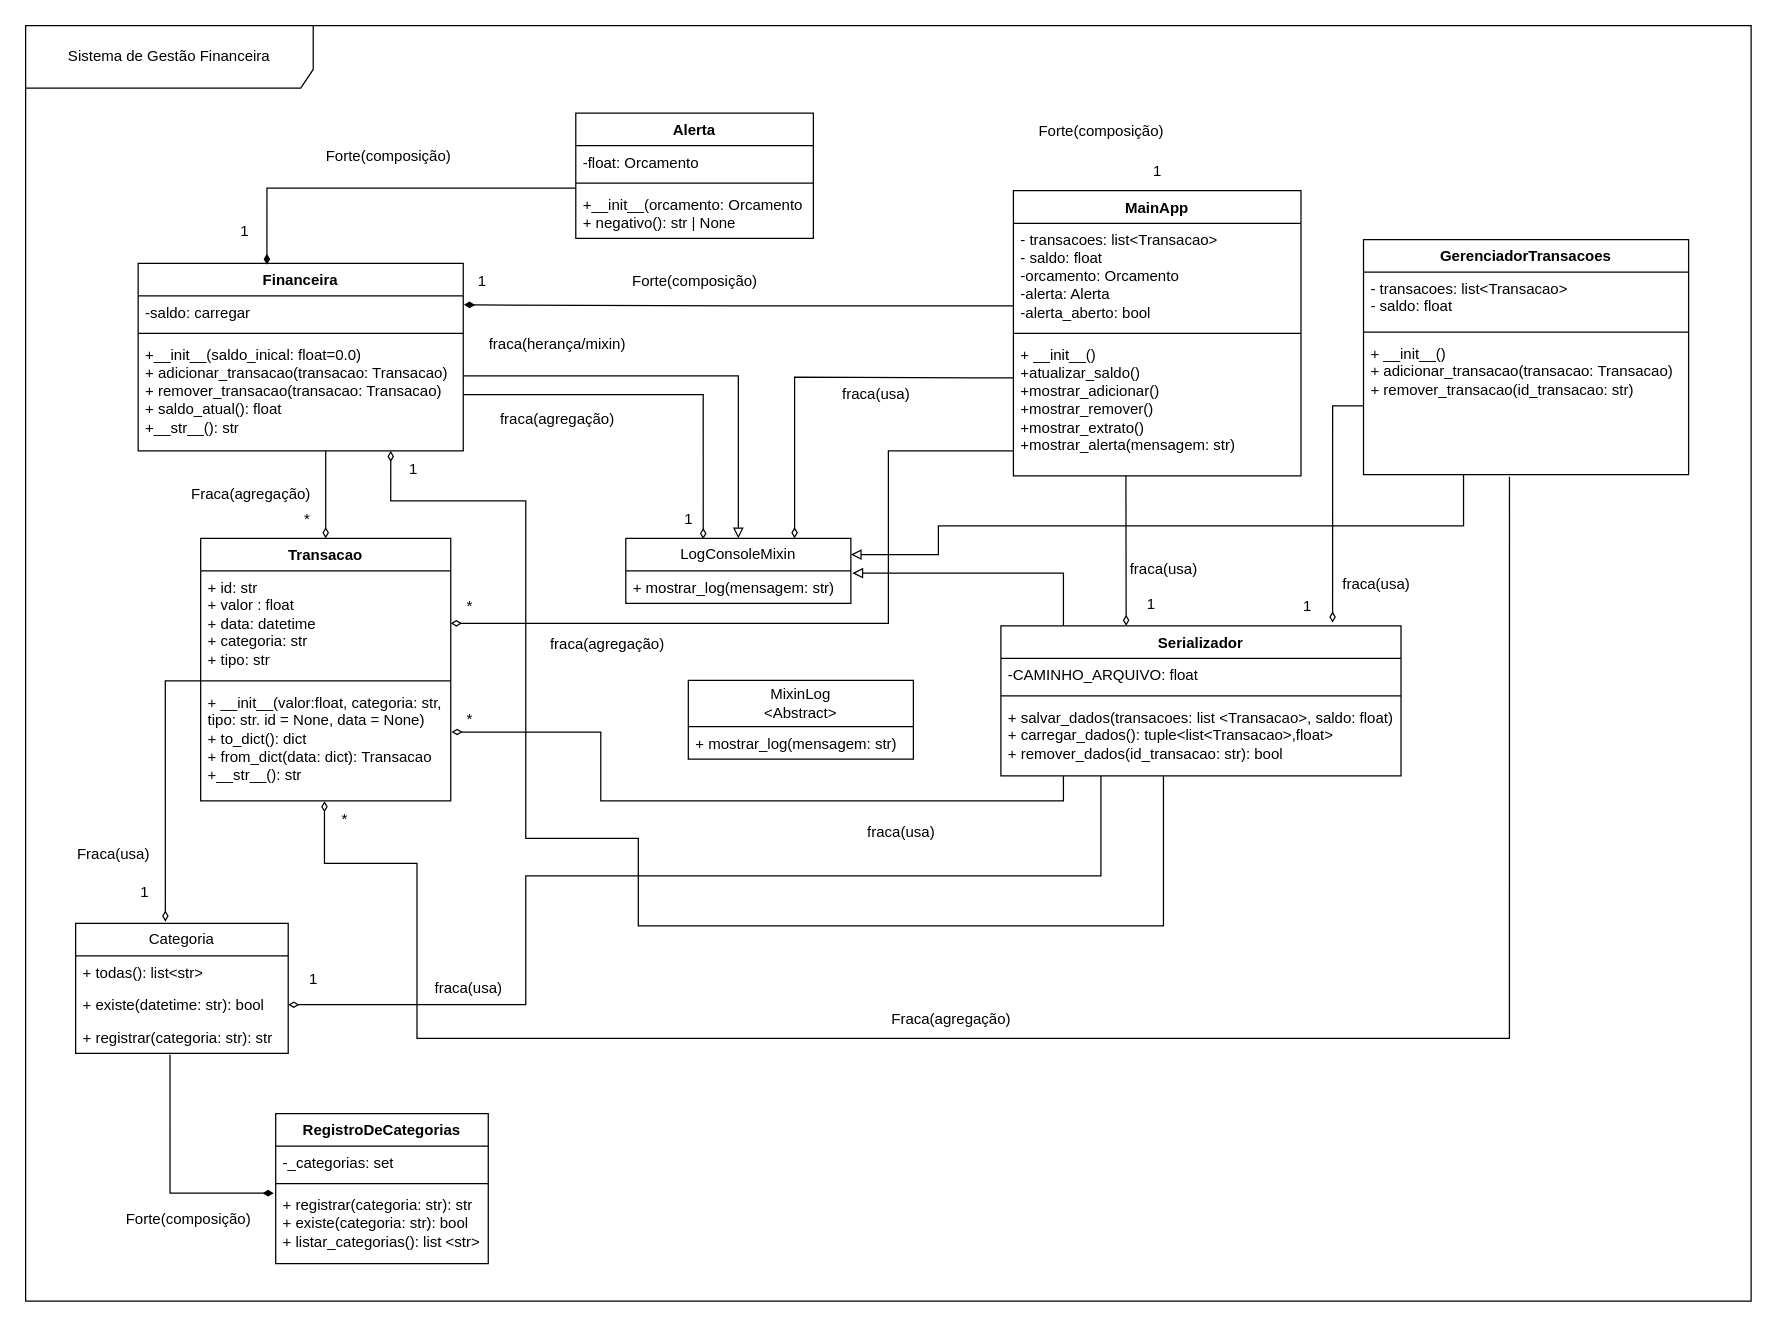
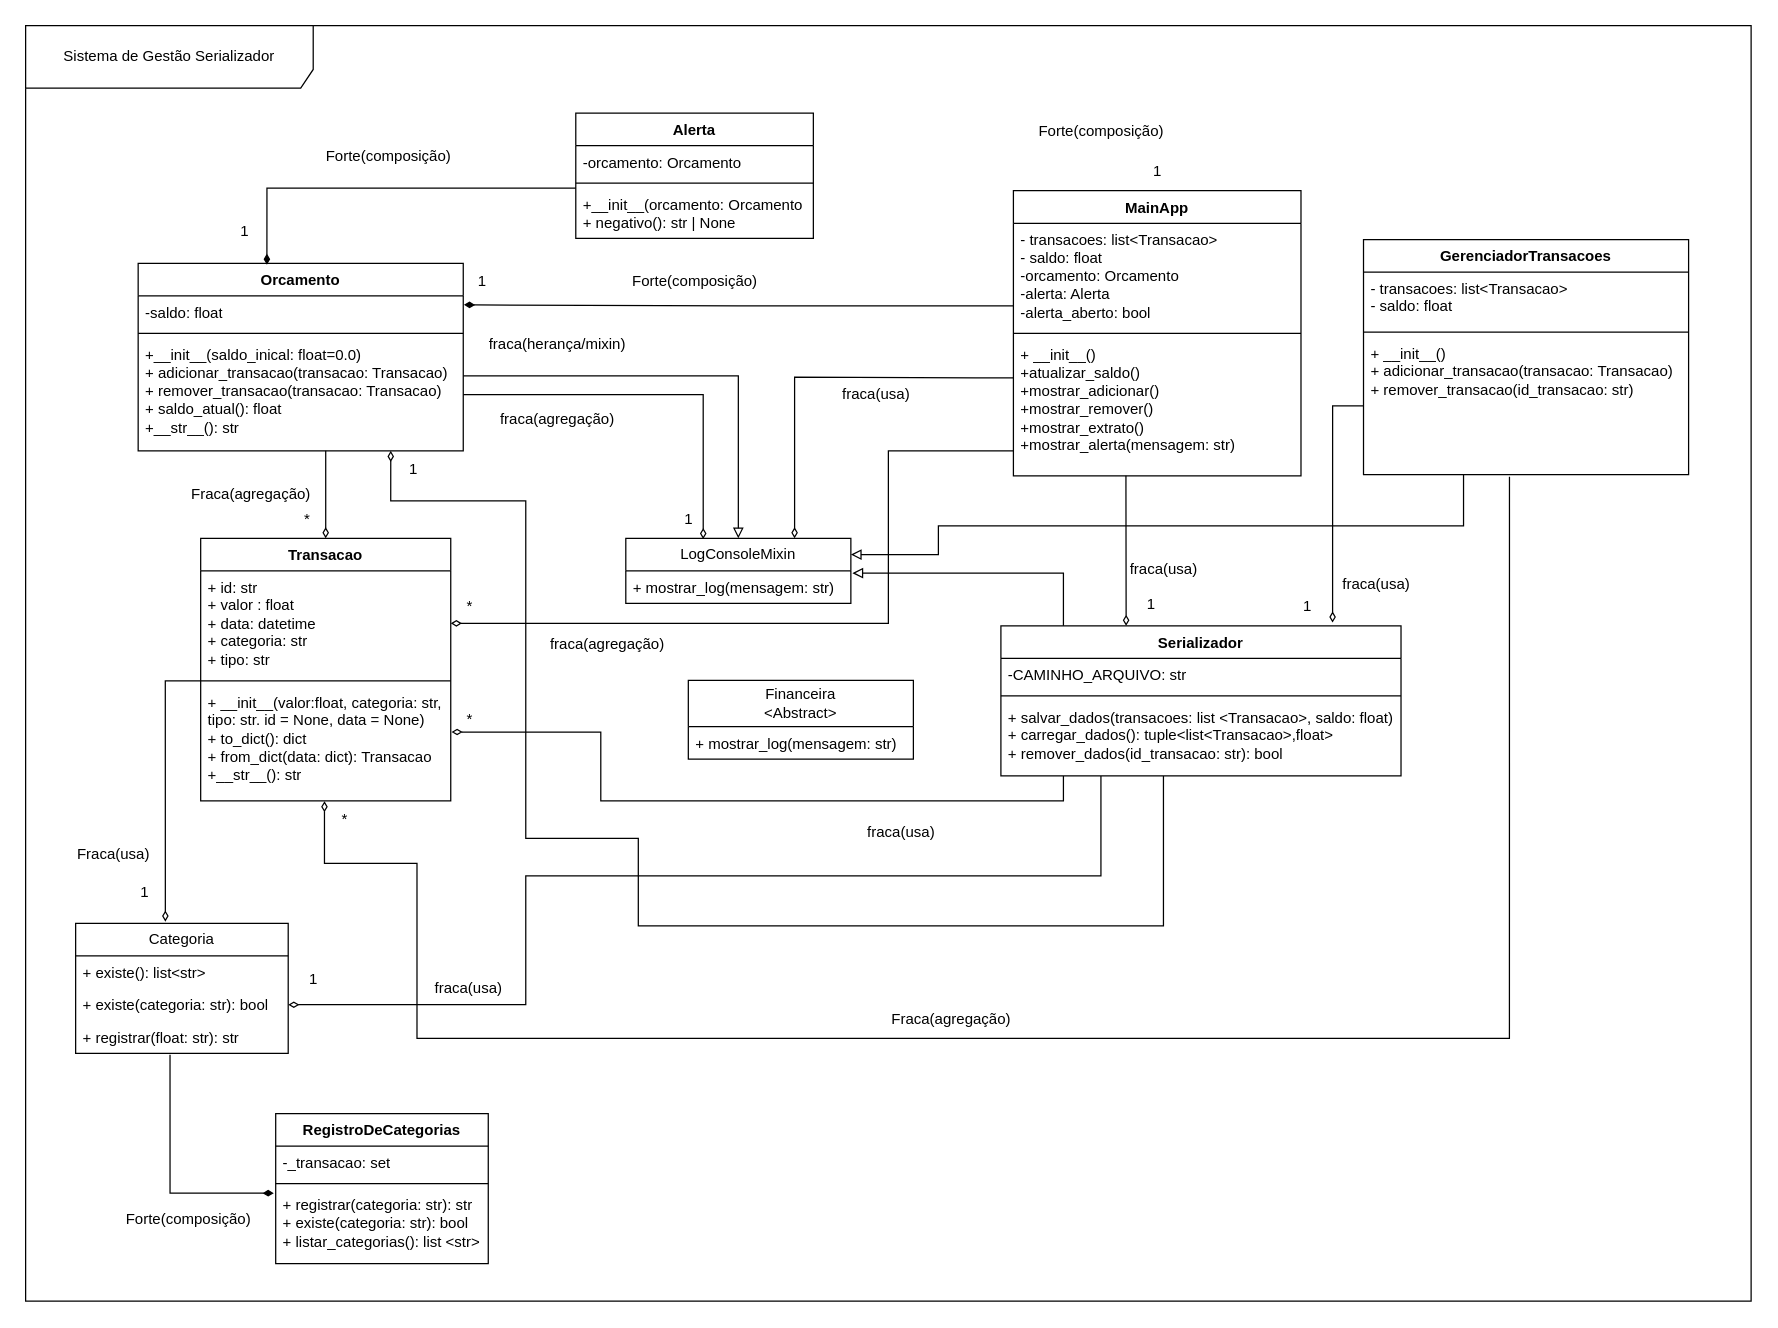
node "Sistema de Gestão Financeira": label "Sistema de Gestão Financeira" -> "Sistema de Gestão Serializador"
node "-float: Orcamento": label "-float: Orcamento" -> "-orcamento: Orcamento"
node "Financeira": label "Financeira" -> "Orcamento"
node "-saldo: carregar": label "-saldo: carregar" -> "-saldo: float"
node "-CAMINHO_ARQUIVO: float": label "-CAMINHO_ARQUIVO: float" -> "-CAMINHO_ARQUIVO: str"
node "MixinLog <Abstract>": label "MixinLog <Abstract>" -> "Financeira <Abstract>"
node "+ todas(): list<str>": label "+ todas(): list<str>" -> "+ existe(): list<str>"
node "+ existe(datetime: str): bool": label "+ existe(datetime: str): bool" -> "+ existe(categoria: str): bool"
node "+ registrar(categoria: str): str": label "+ registrar(categoria: str): str" -> "+ registrar(float: str): str"
node "-_categorias: set": label "-_categorias: set" -> "-_transacao: set"
